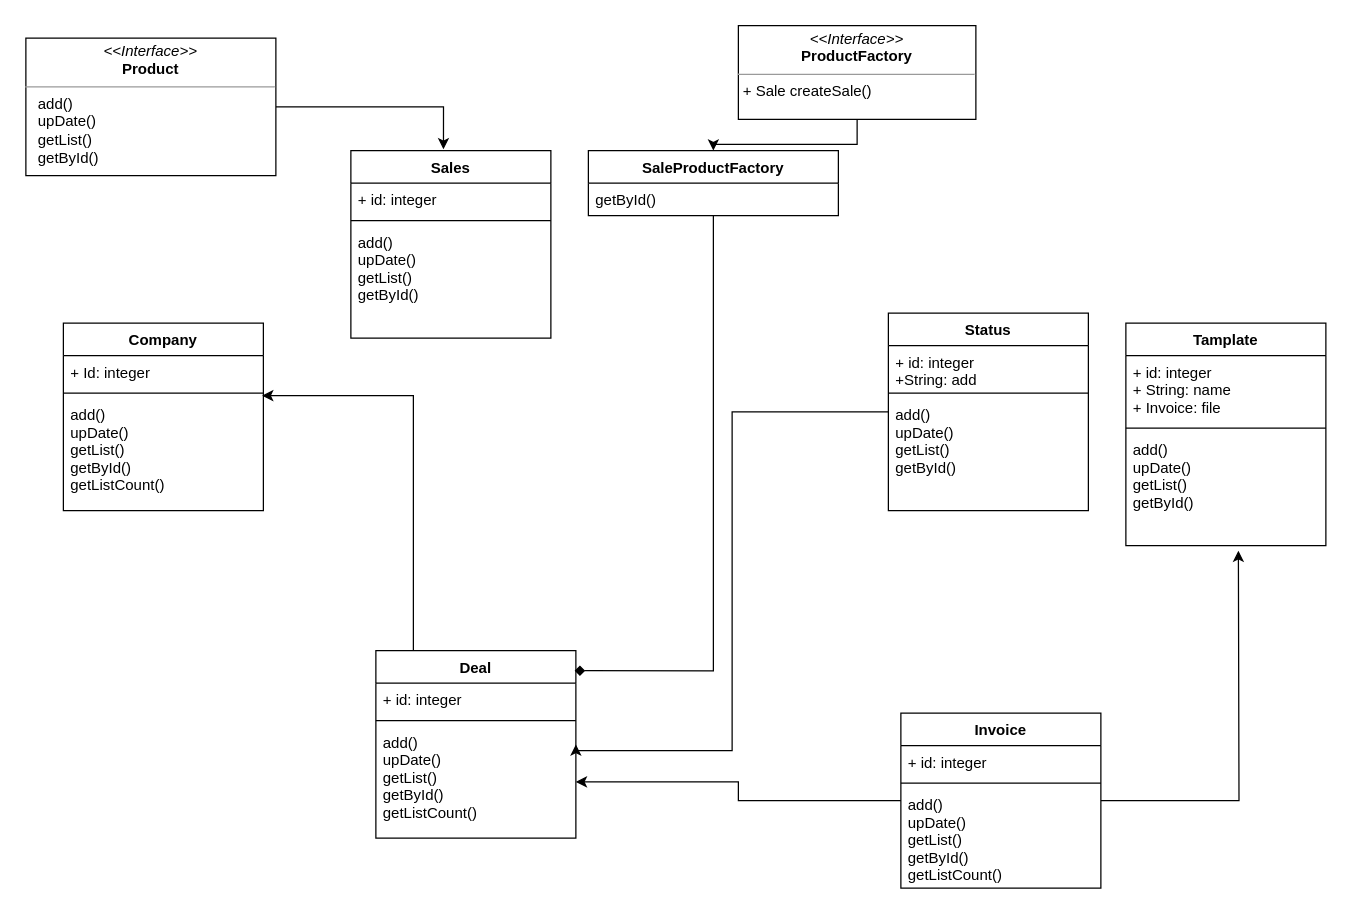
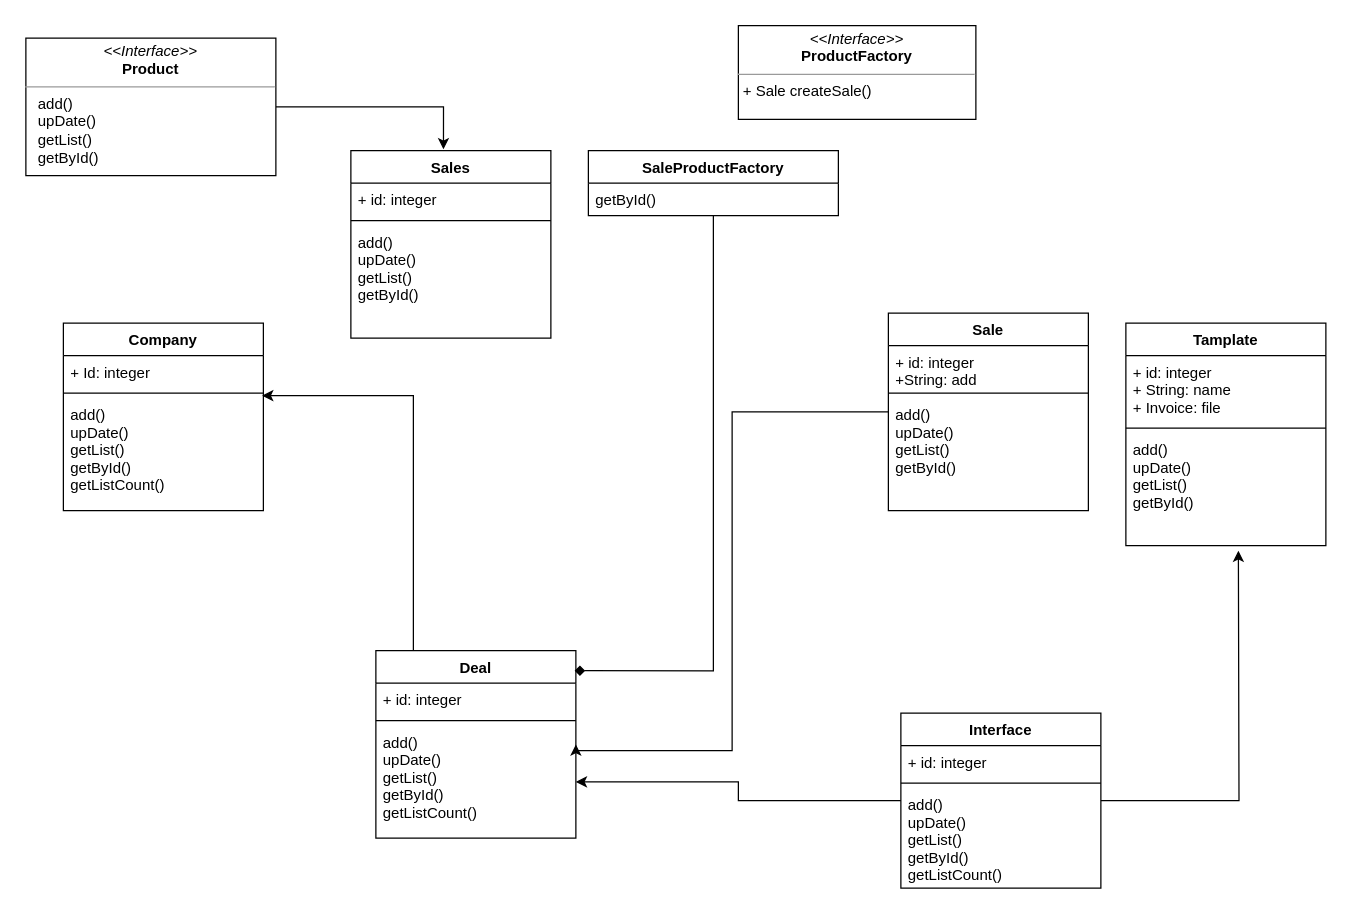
edge "<<Interface>> ProductFactory + Sale createSale()" -> "SaleProductFactory": removed
node "Status": label "Status" -> "Sale"
node "Invoice": label "Invoice" -> "Interface"
